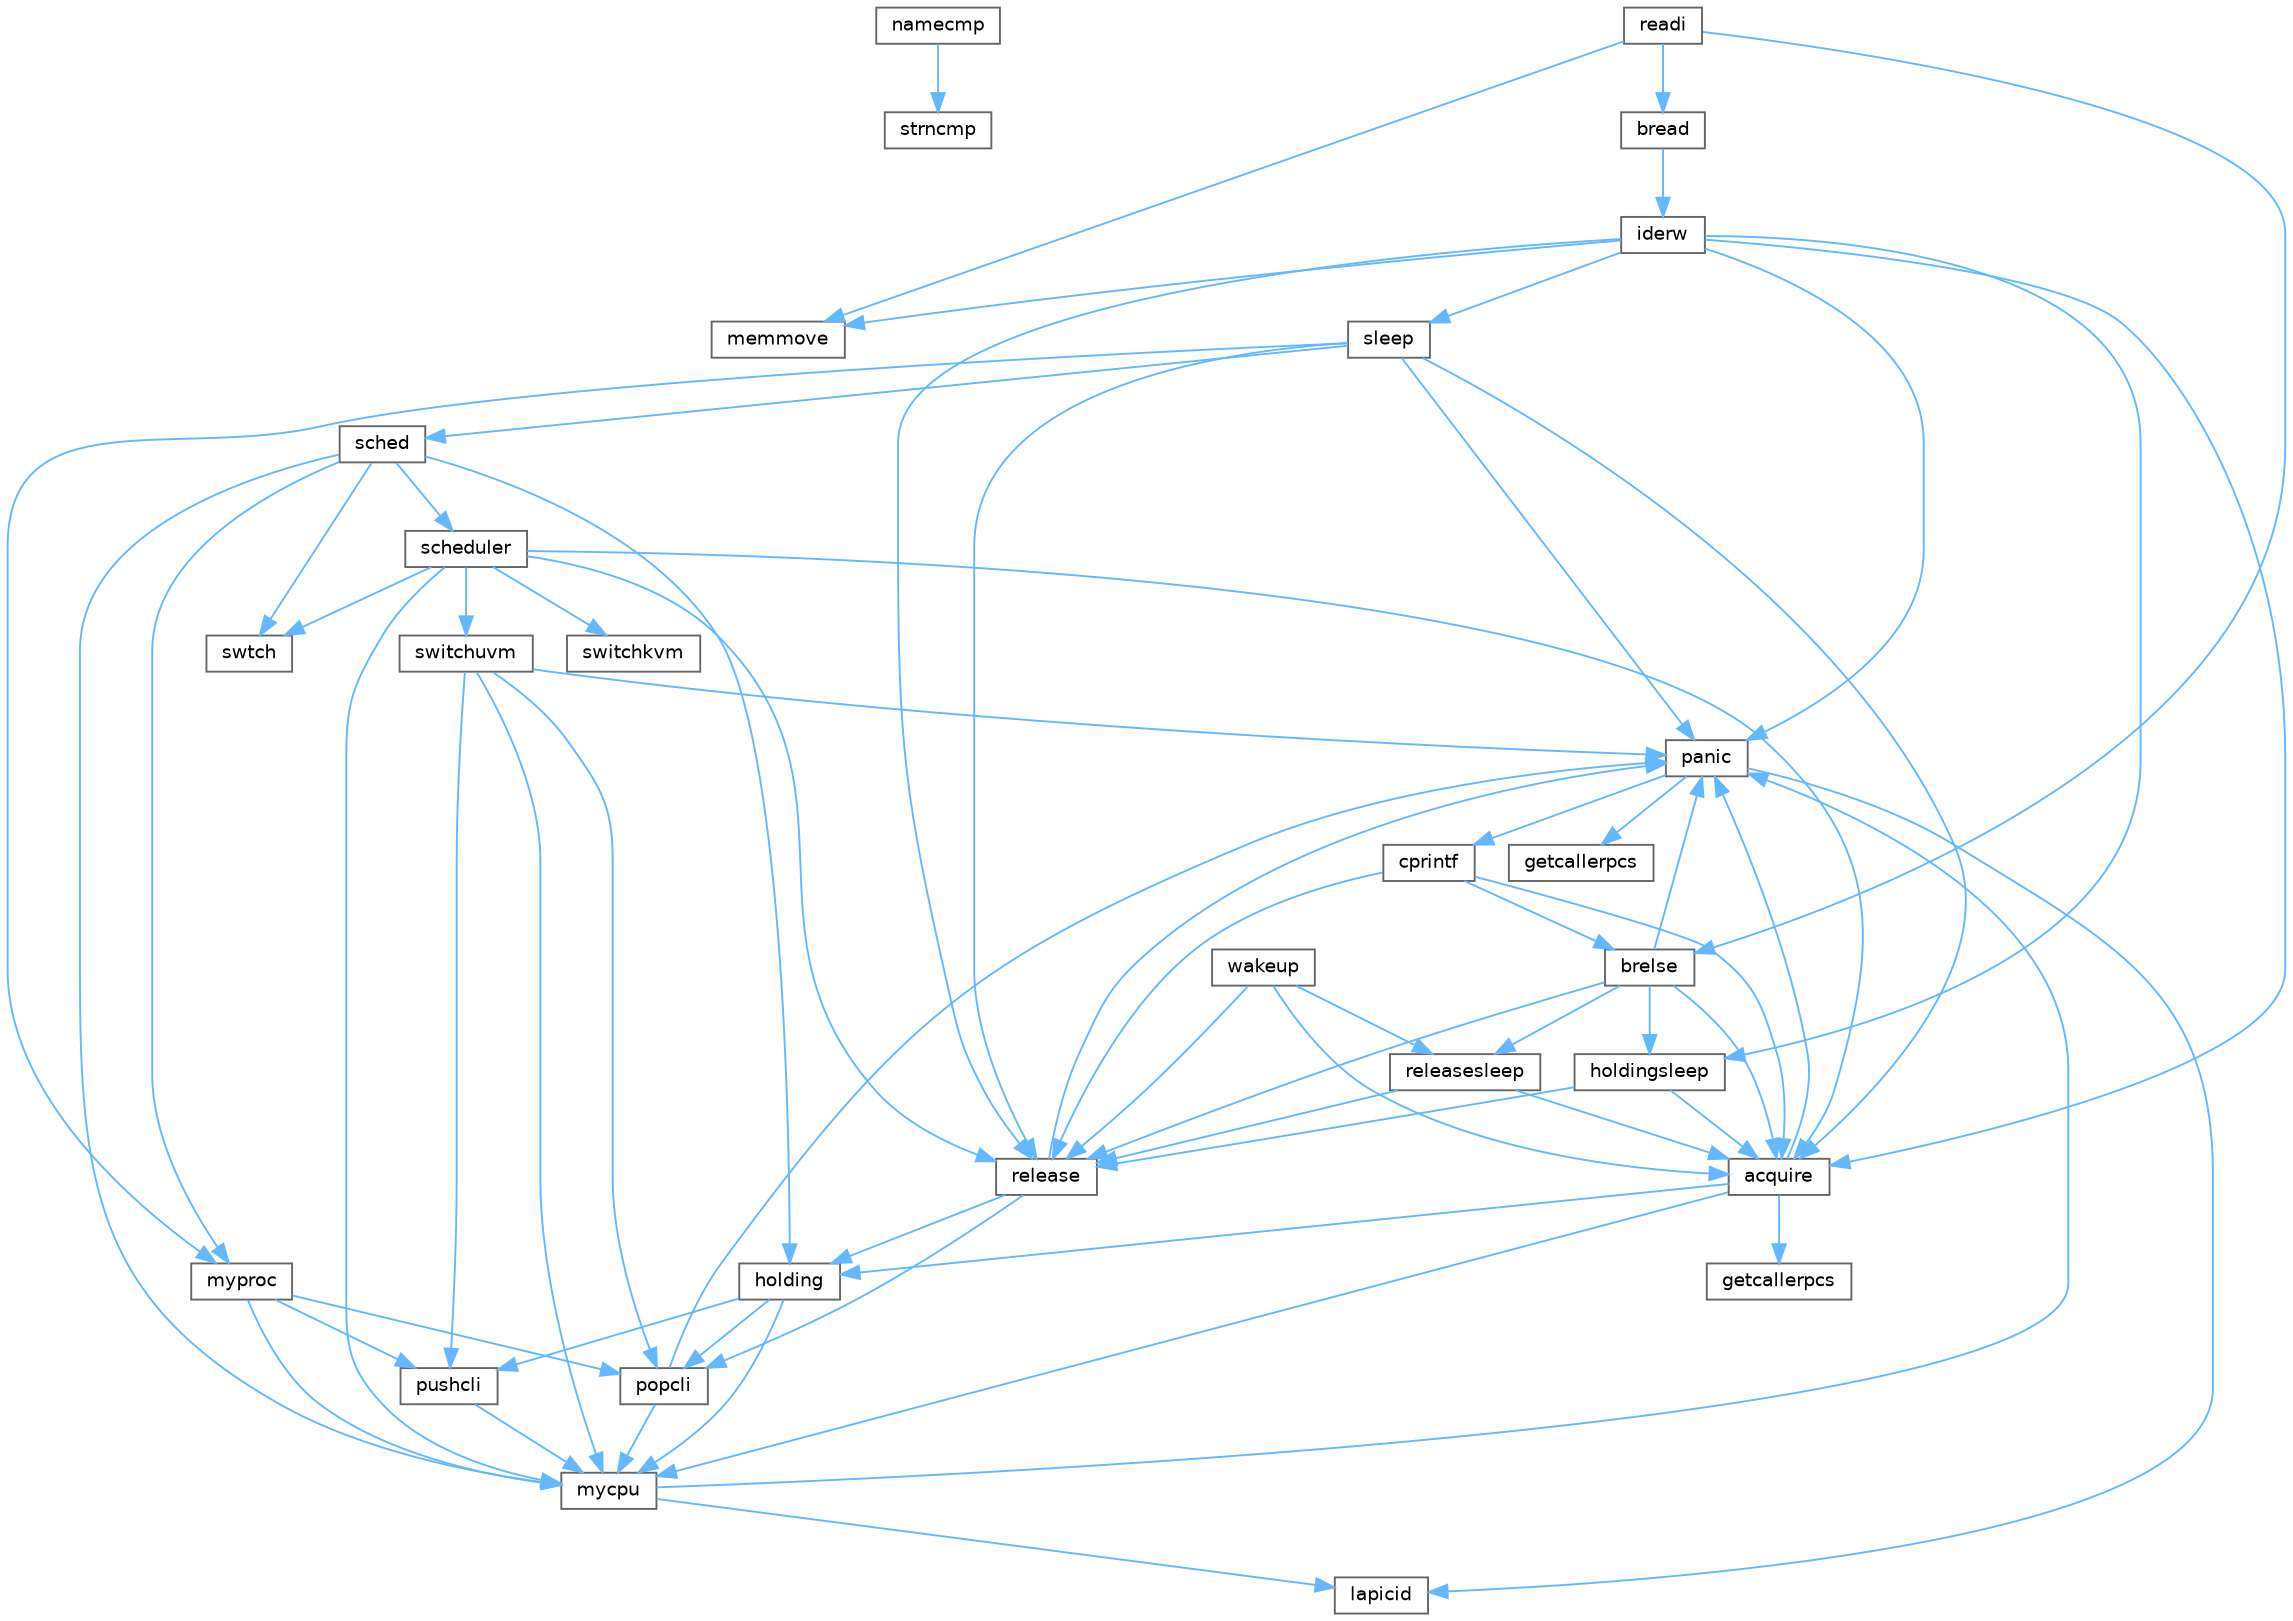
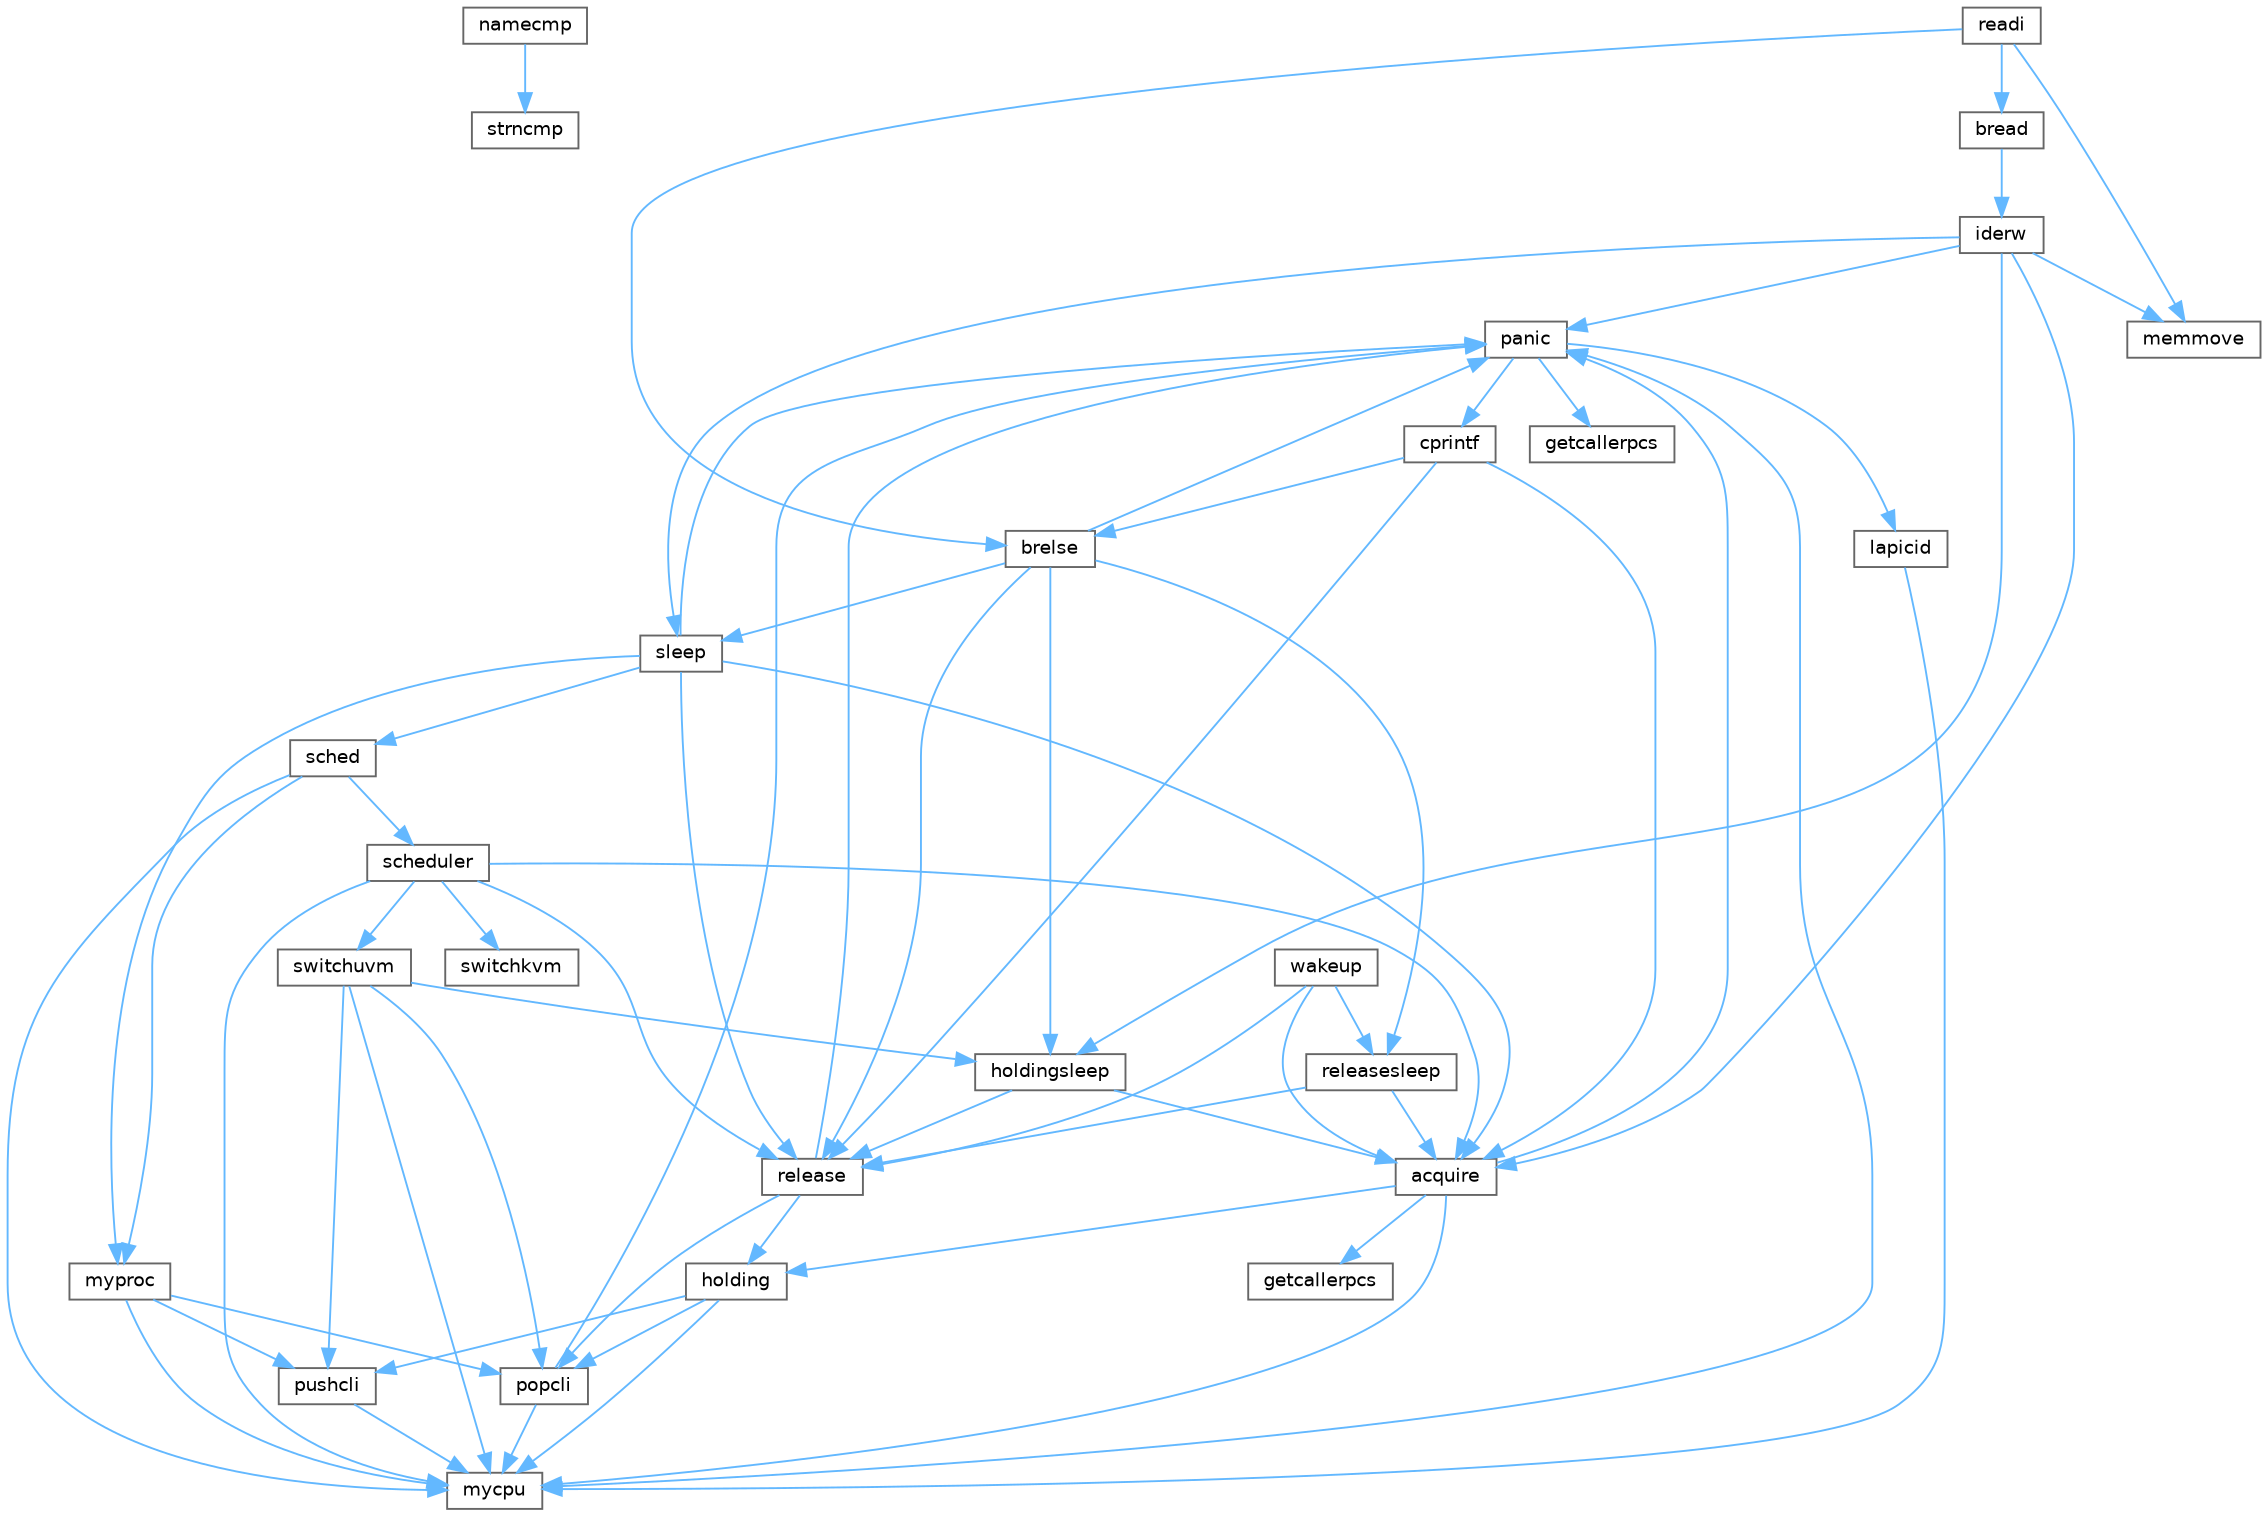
edge "iderw" -> "release": removed
node "swtch": removed
edge "switchuvm" -> "panic": now "switchuvm" -> "holdingsleep"
edge "sched" -> "holding": removed
edge "brelse" -> "acquire": now "brelse" -> "sleep"
edge "mycpu" -> "lapicid": reversed
